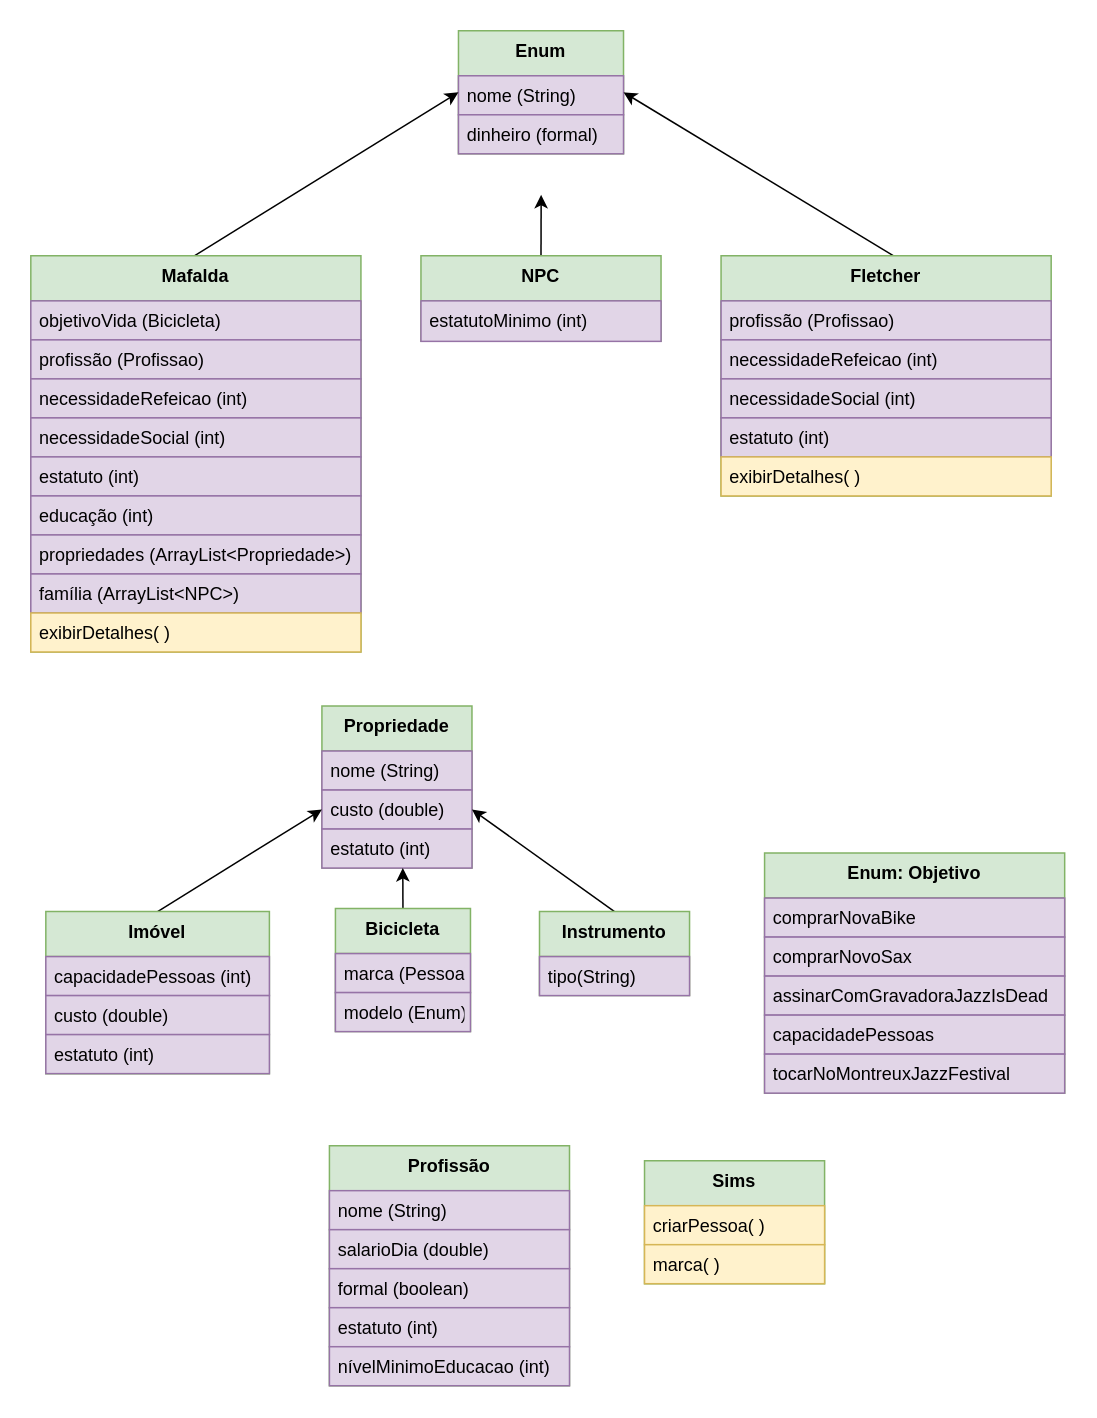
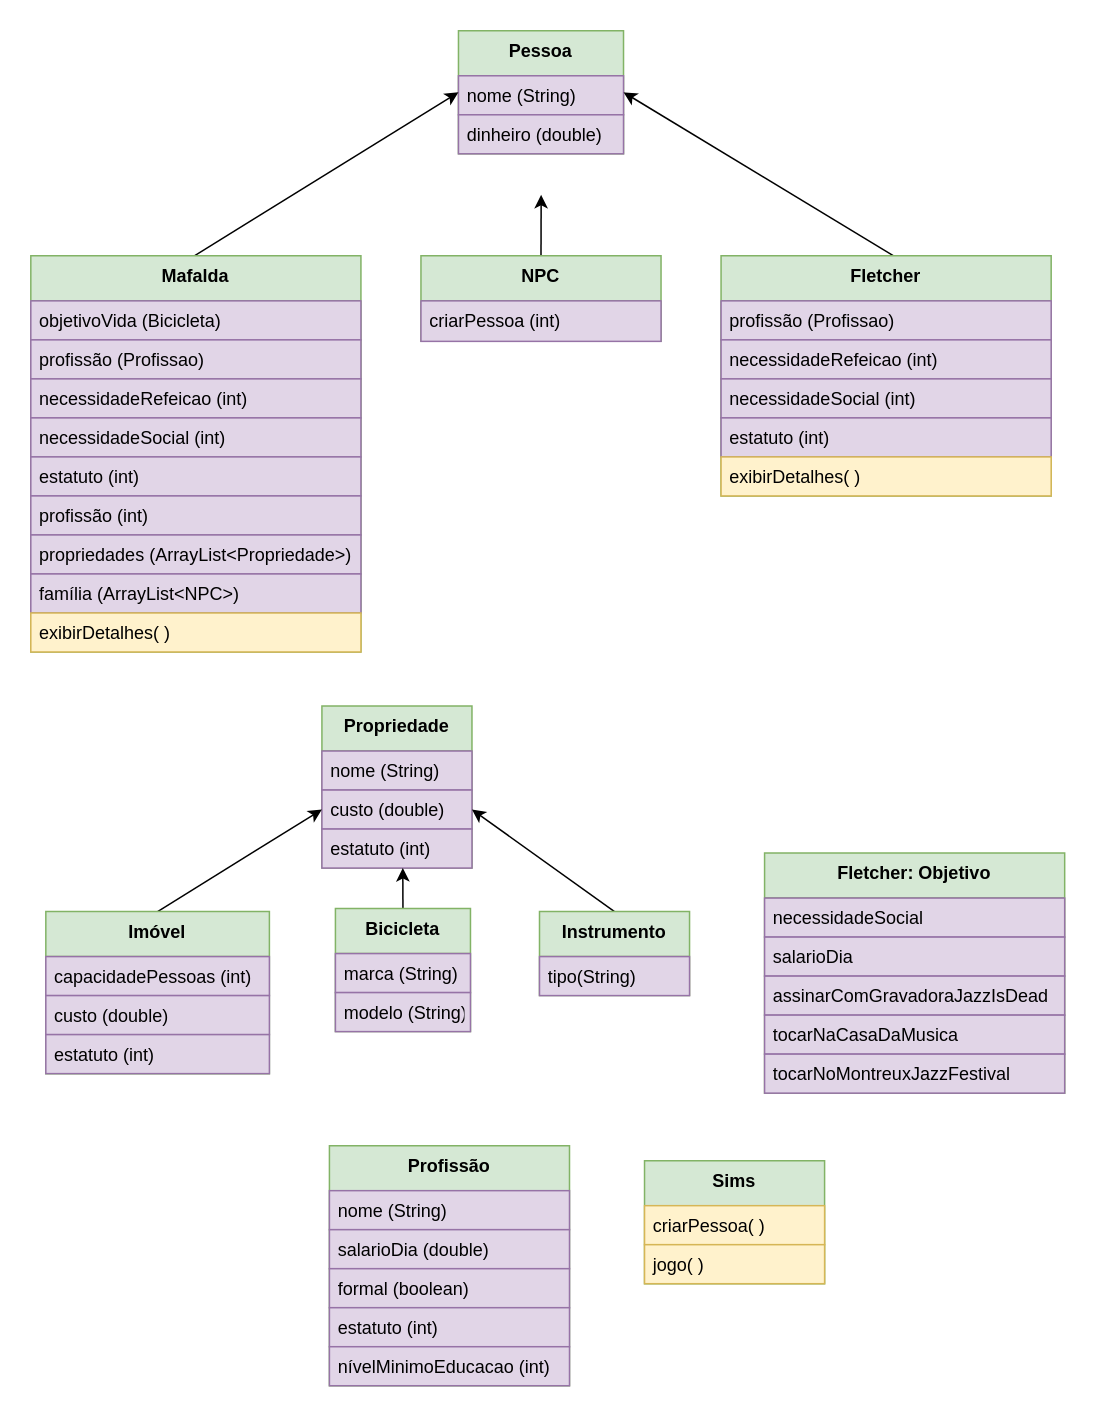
node "Enum": label "Enum" -> "Pessoa"
node "dinheiro (formal)": label "dinheiro (formal)" -> "dinheiro (double)"
node "estatutoMinimo (int)": label "estatutoMinimo (int)" -> "criarPessoa (int)"
node "educação (int)": label "educação (int)" -> "profissão (int)"
node "Enum: Objetivo": label "Enum: Objetivo" -> "Fletcher: Objetivo"
node "comprarNovaBike": label "comprarNovaBike" -> "necessidadeSocial"
node "comprarNovoSax": label "comprarNovoSax" -> "salarioDia"
node "marca (Pessoa)": label "marca (Pessoa)" -> "marca (String)"
node "modelo (Enum)": label "modelo (Enum)" -> "modelo (String)"
node "capacidadePessoas": label "capacidadePessoas" -> "tocarNaCasaDaMusica"
node "marca( )": label "marca( )" -> "jogo( )"
